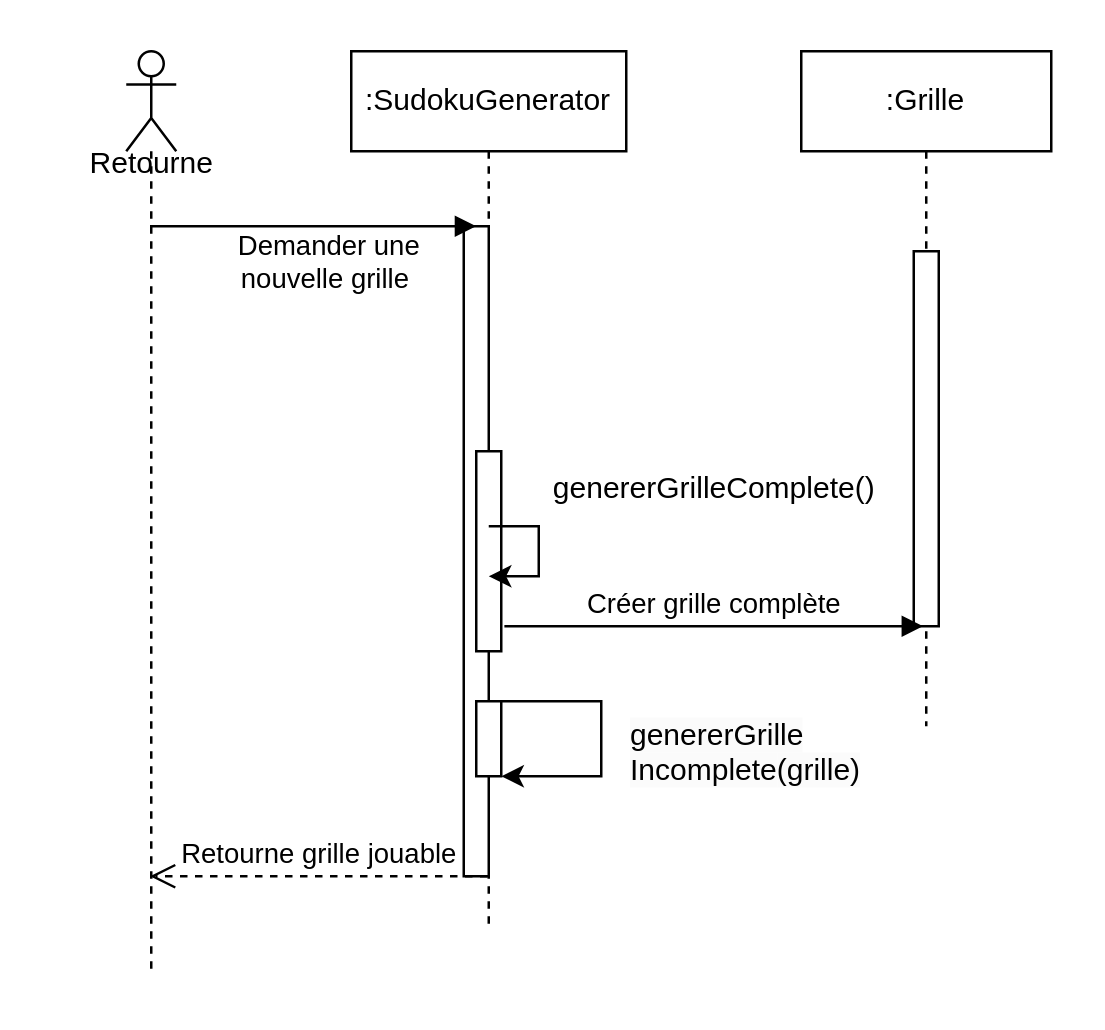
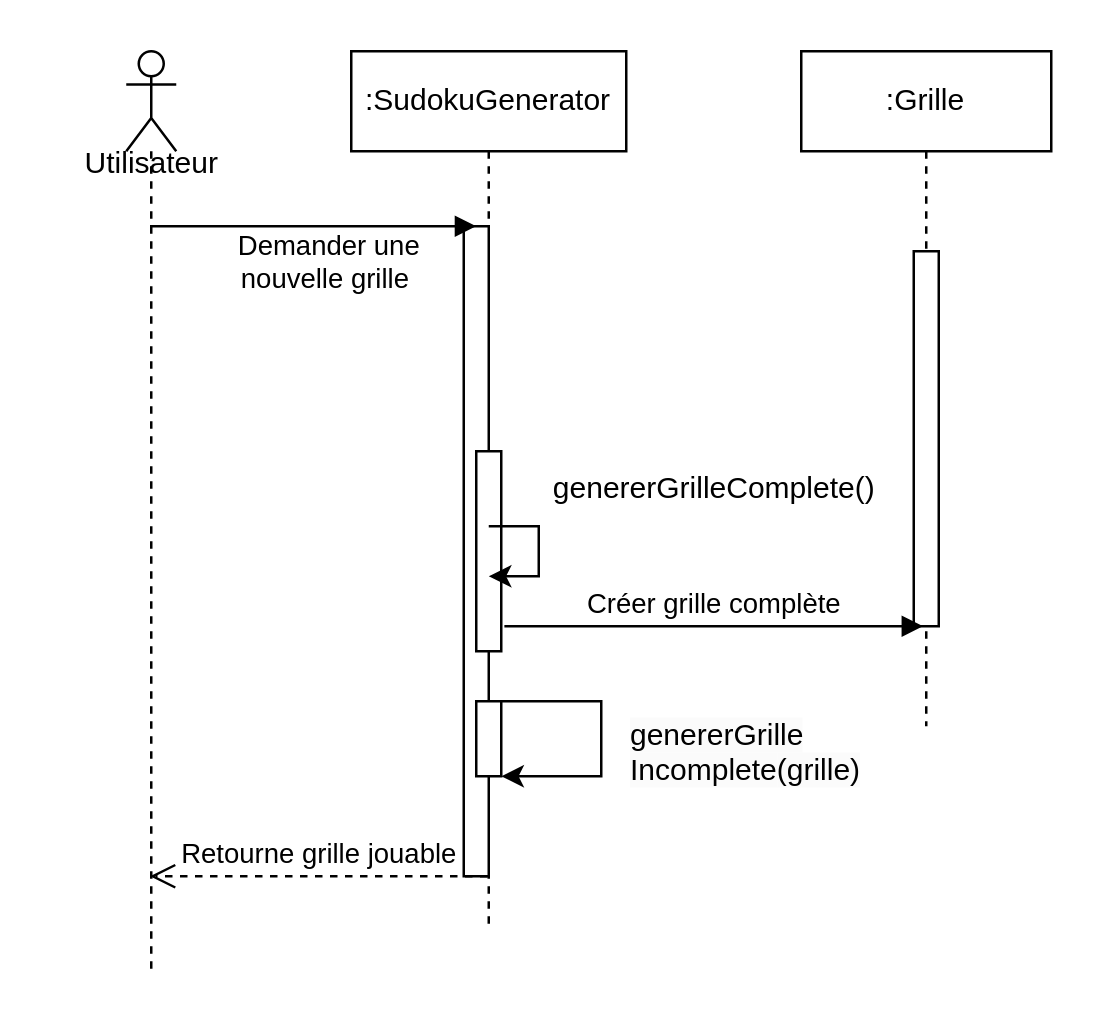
node "Retourne": label "Retourne" -> "Utilisateur"
